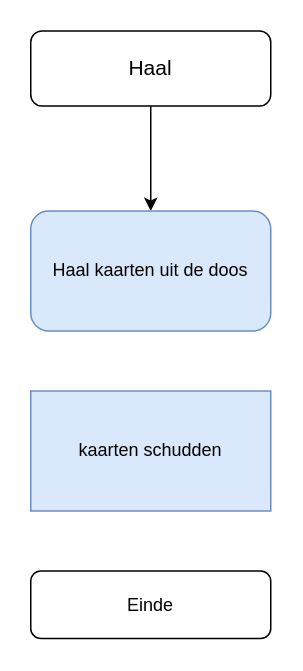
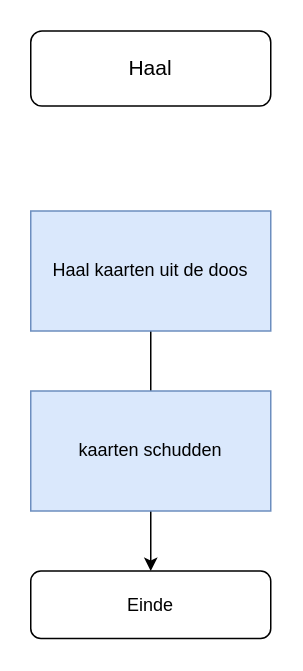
edge "Haal" -> "Haal kaarten uit de doos": removed
node "Haal kaarten uit de doos": shape rounded rectangle -> rectangle
edge "Haal kaarten uit de doos" -> "Einde": added
